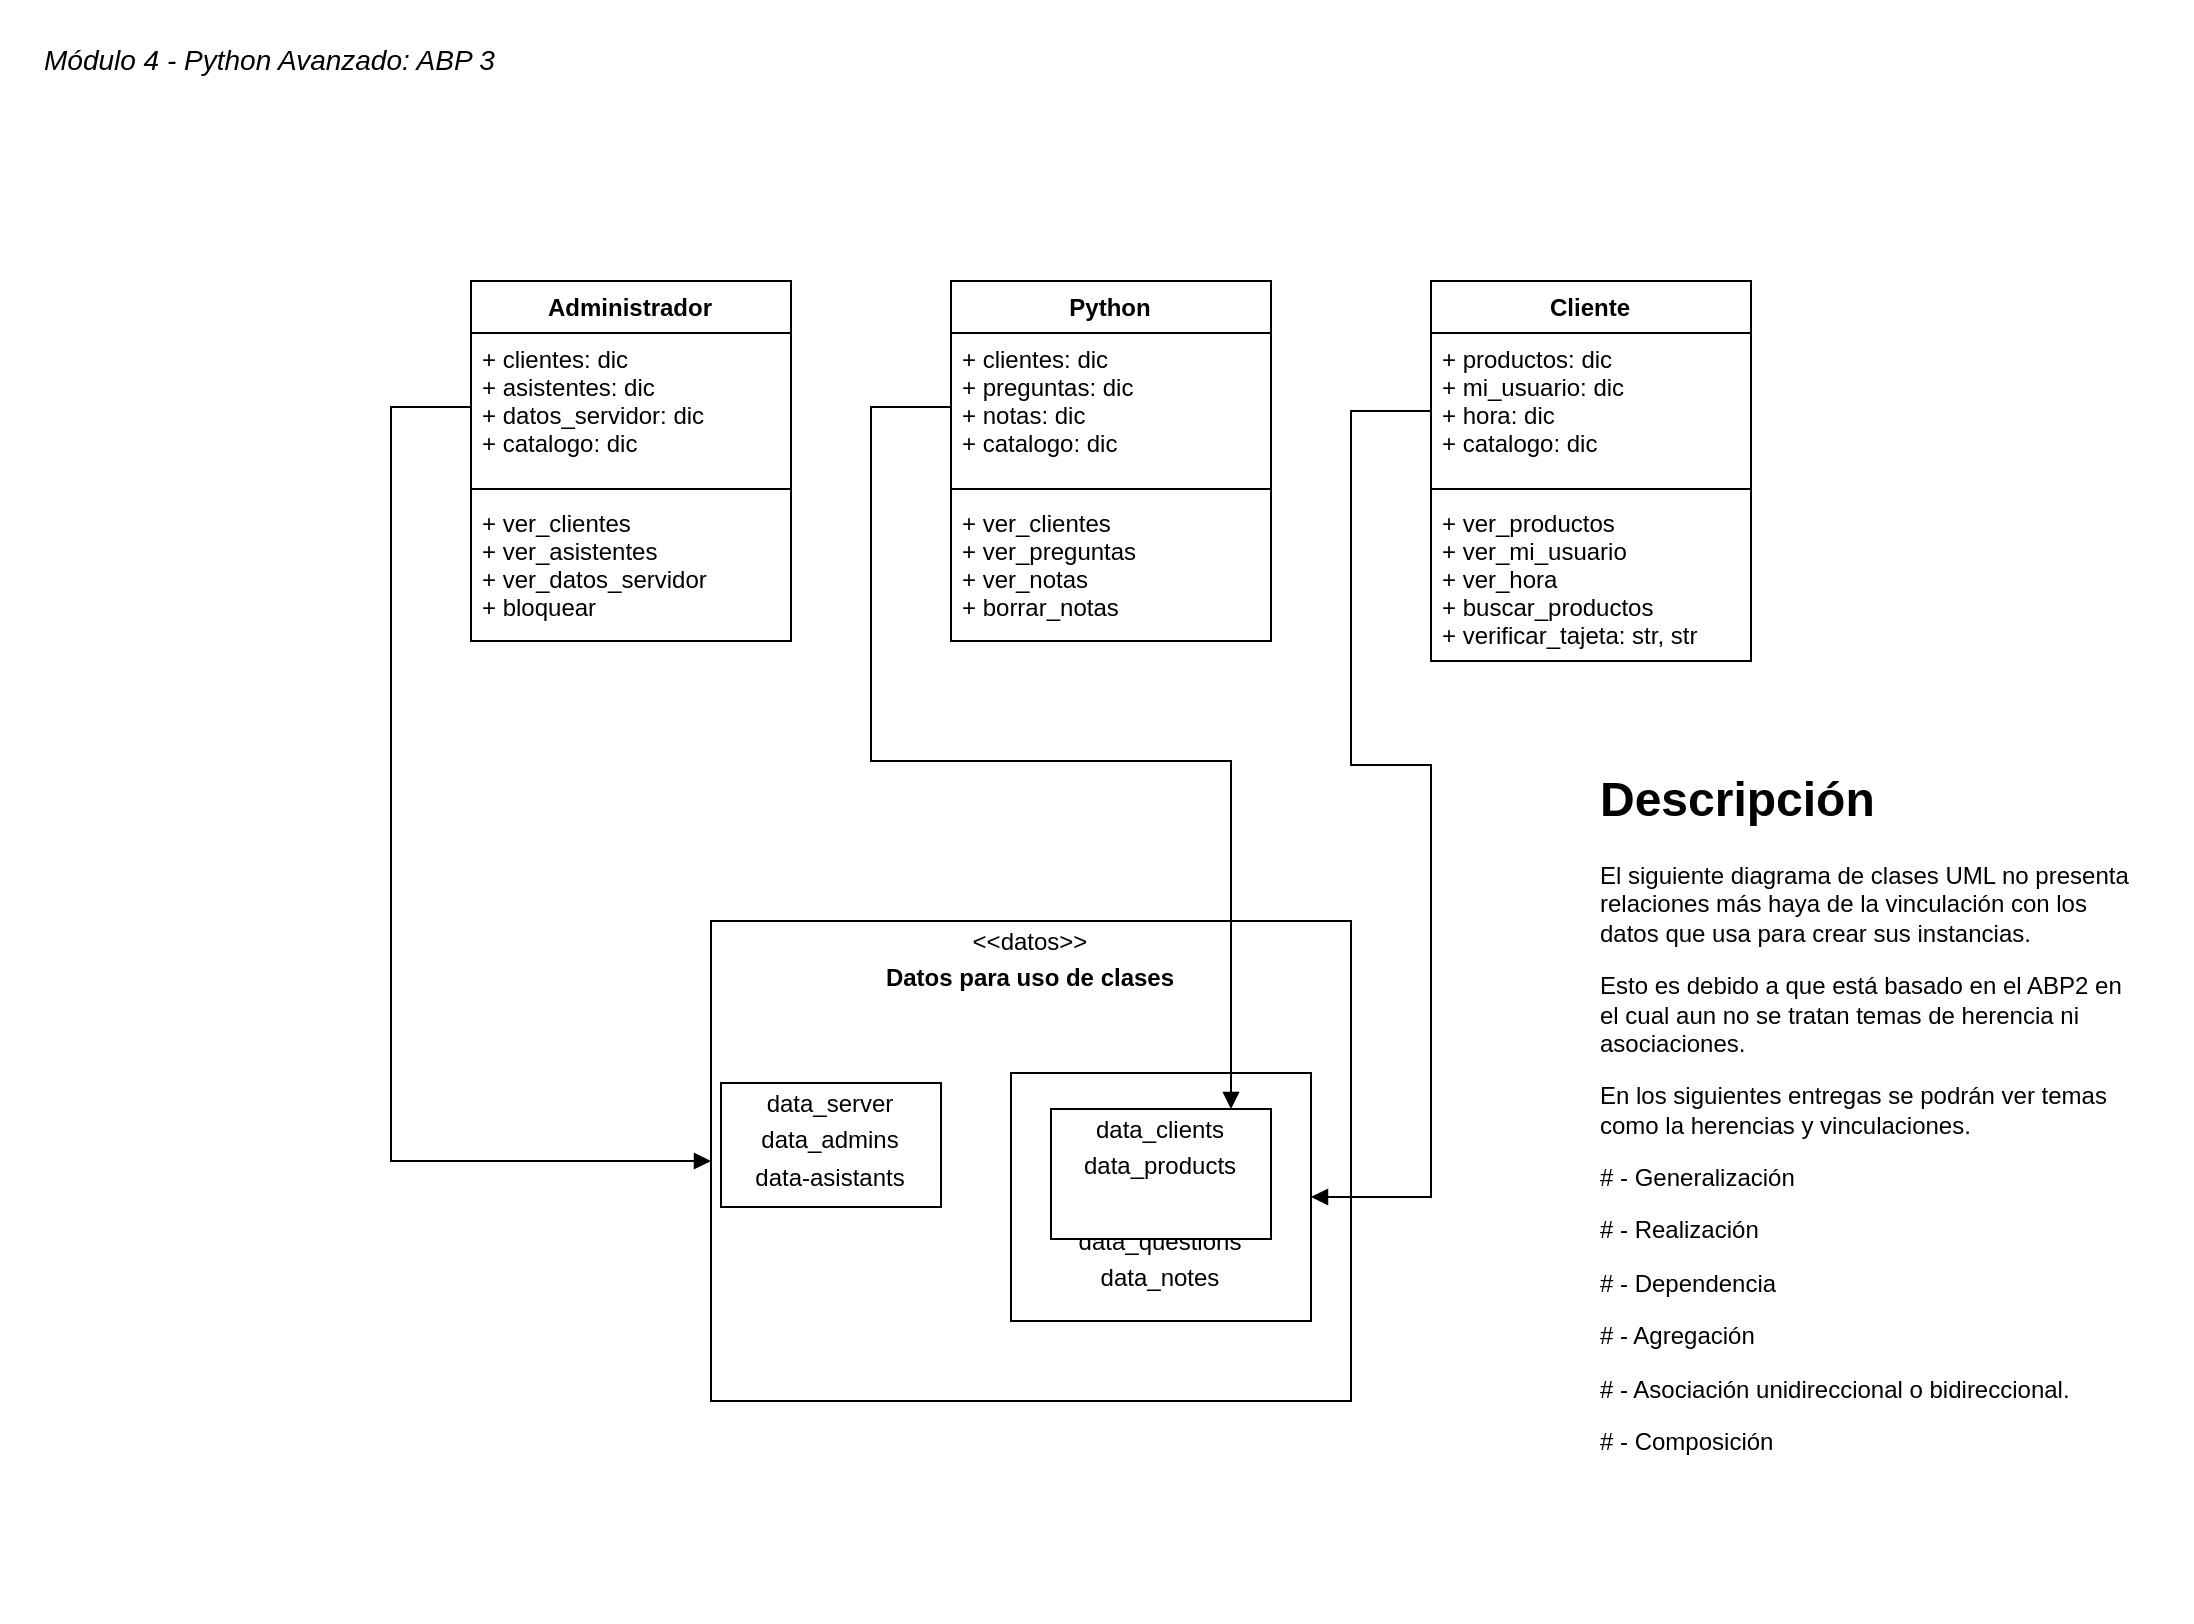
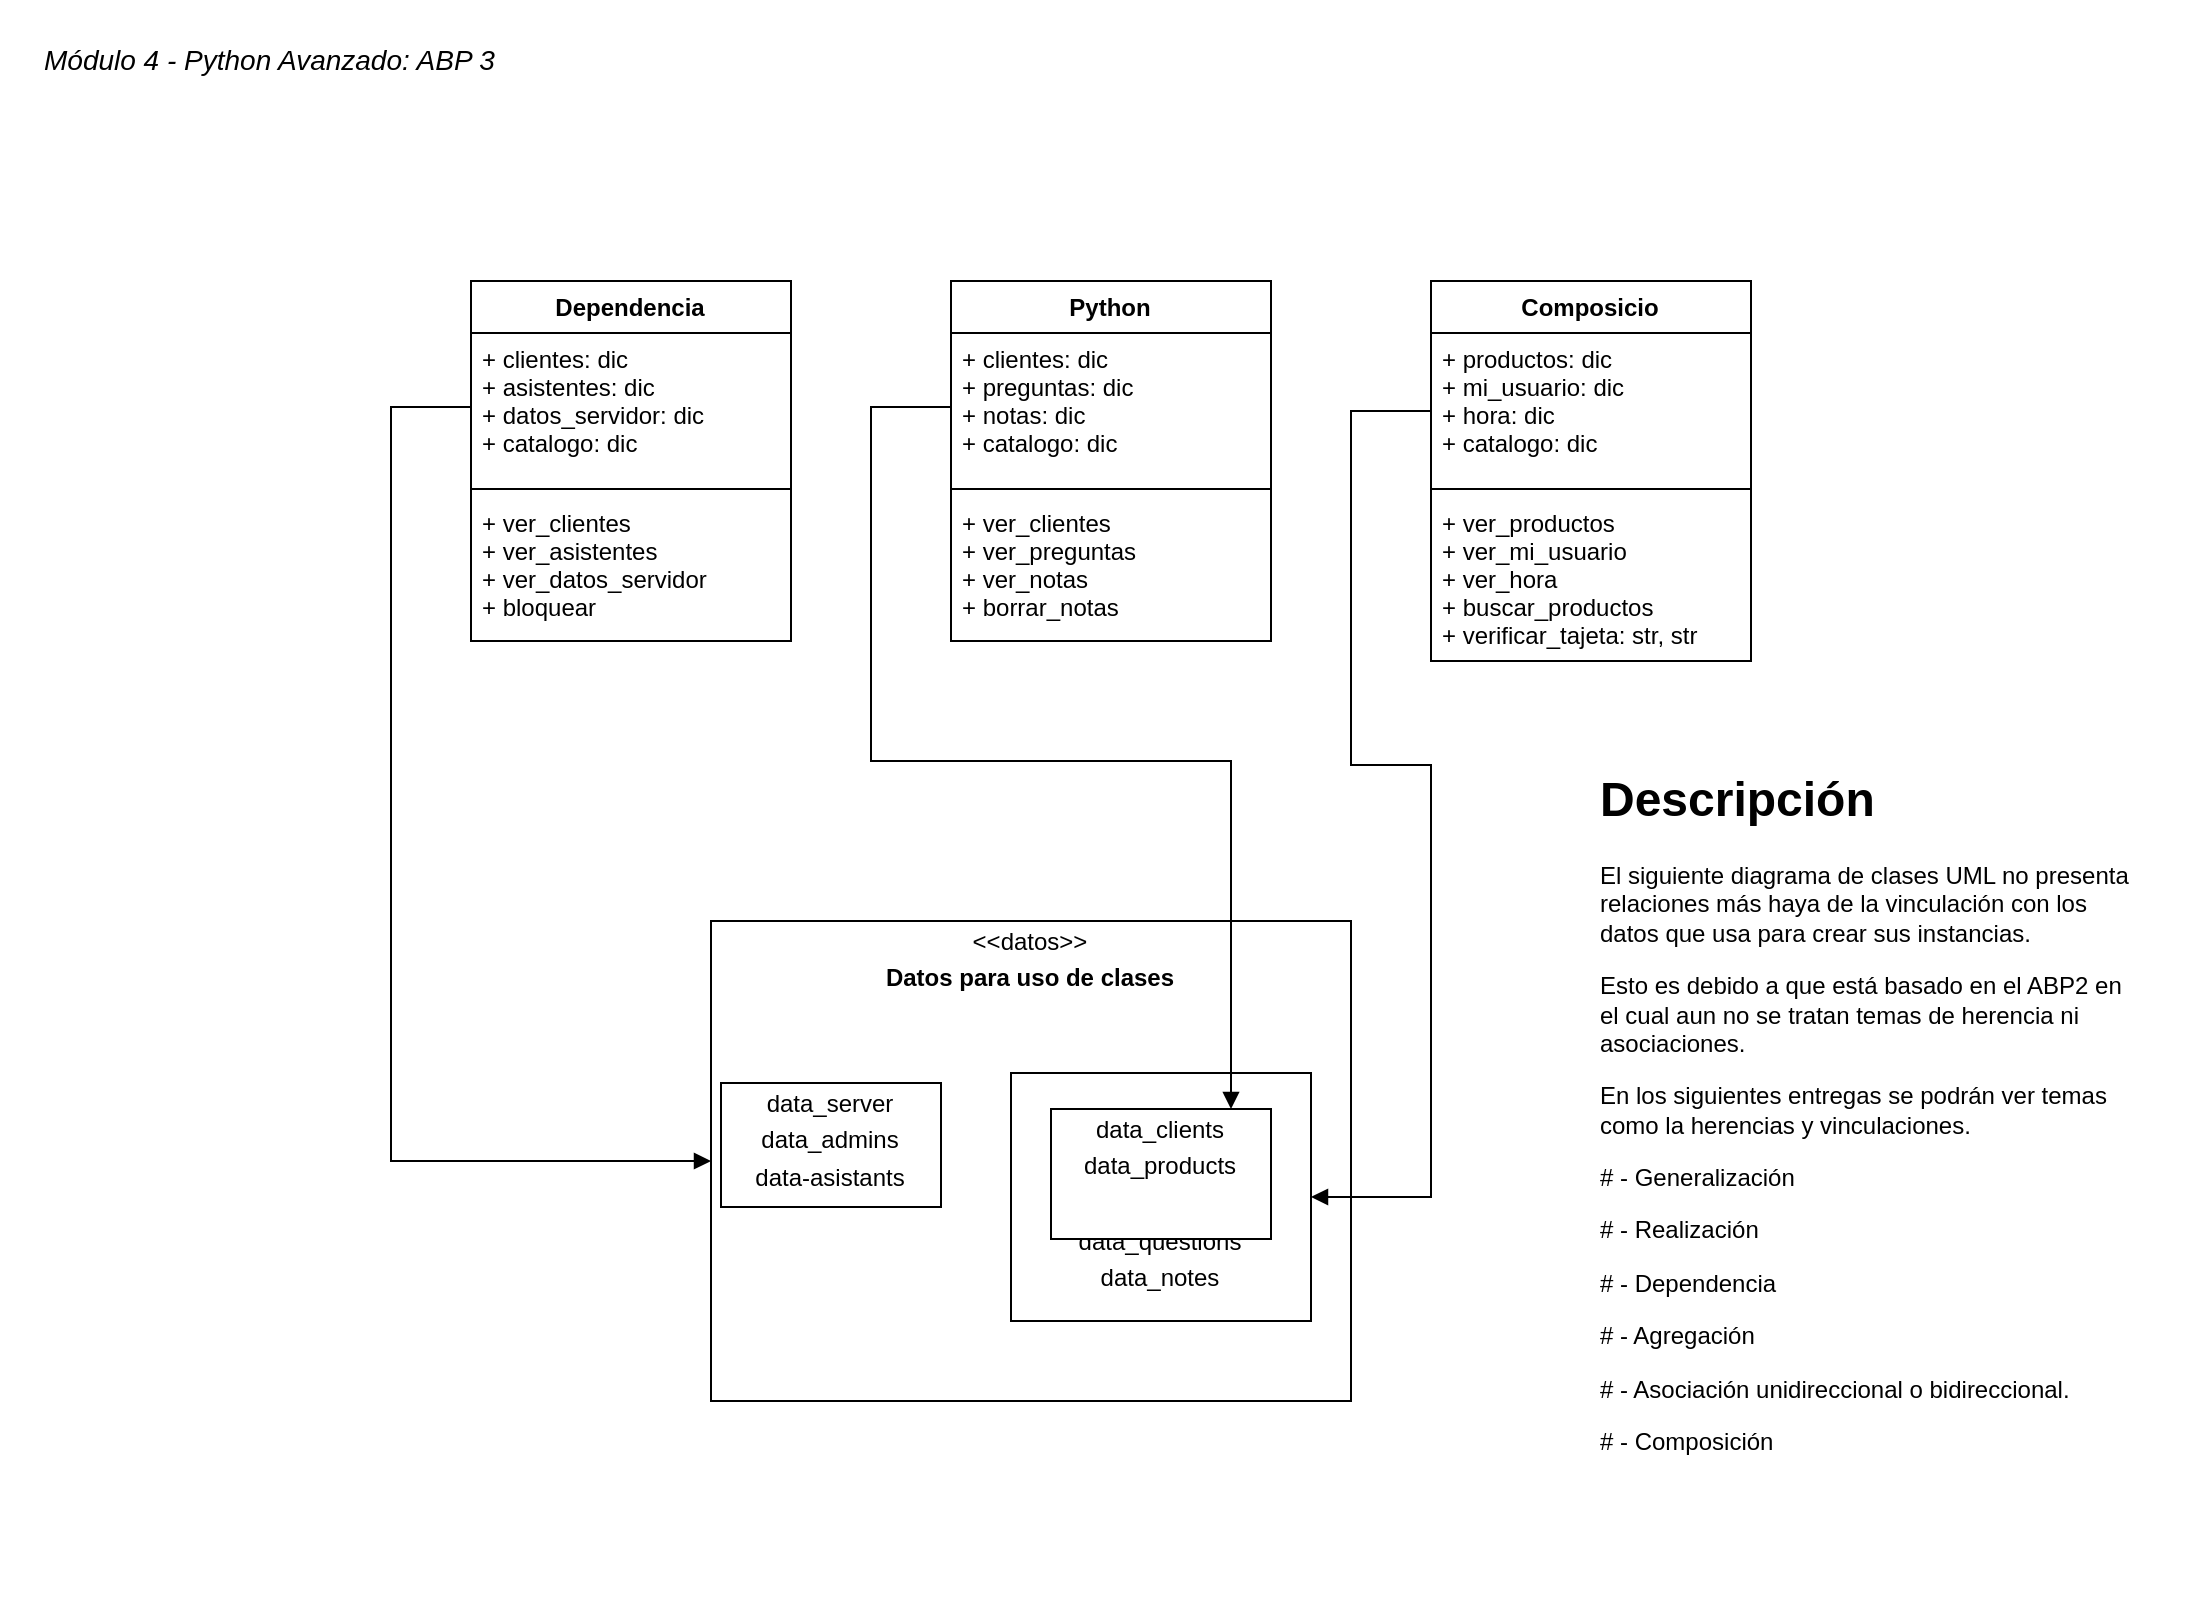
node "Administrador": label "Administrador" -> "Dependencia"
node "Cliente": label "Cliente" -> "Composicio"
